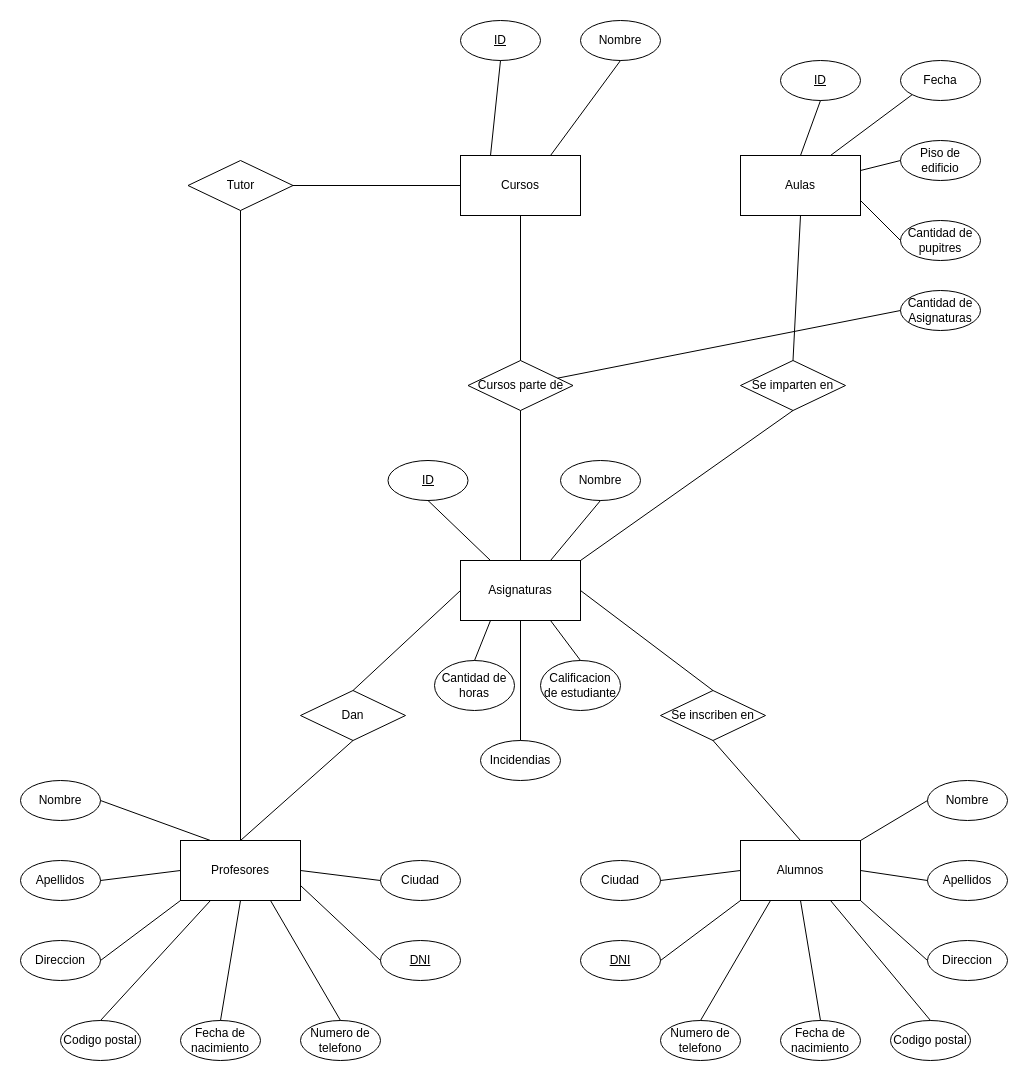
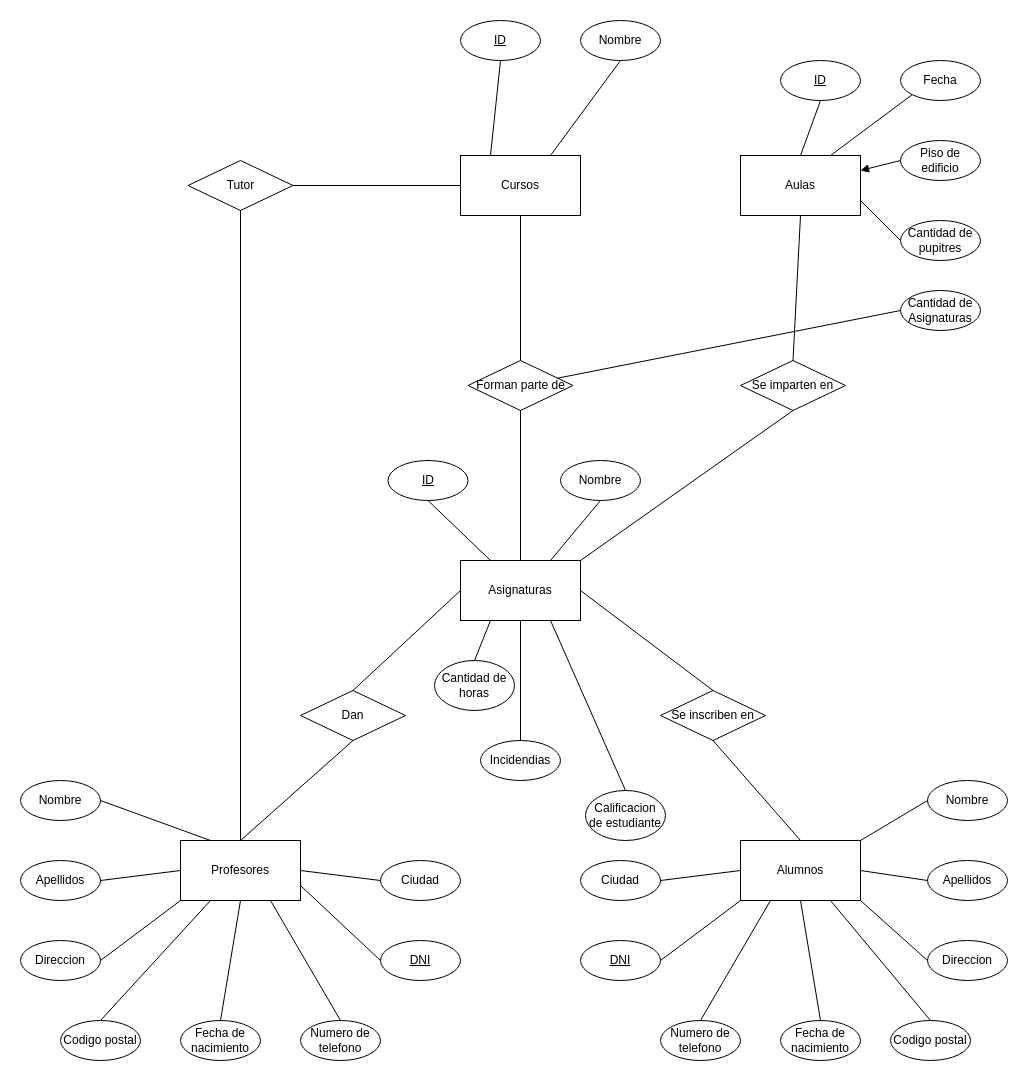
edge "Piso de edificio" -- "Aulas": arrowhead none -> block
node "Cursos parte de": label "Cursos parte de" -> "Forman parte de"
node "Calificacion de estudiante": moved (581, 686) -> (626, 816)
